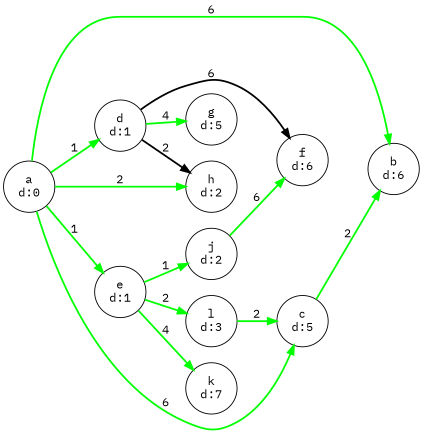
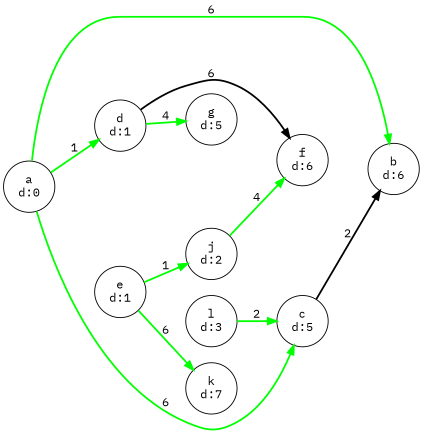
node "h d:2": removed
edge "j d:2" -> "f d:6": label "6" -> "4"
edge "a d:0" -> "e d:1": removed, label "1"
edge "c d:5" -> "b d:6": color green -> black
edge "e d:1" -> "l d:3": removed, label "2"
edge "e d:1" -> "k d:7": label "4" -> "6"
